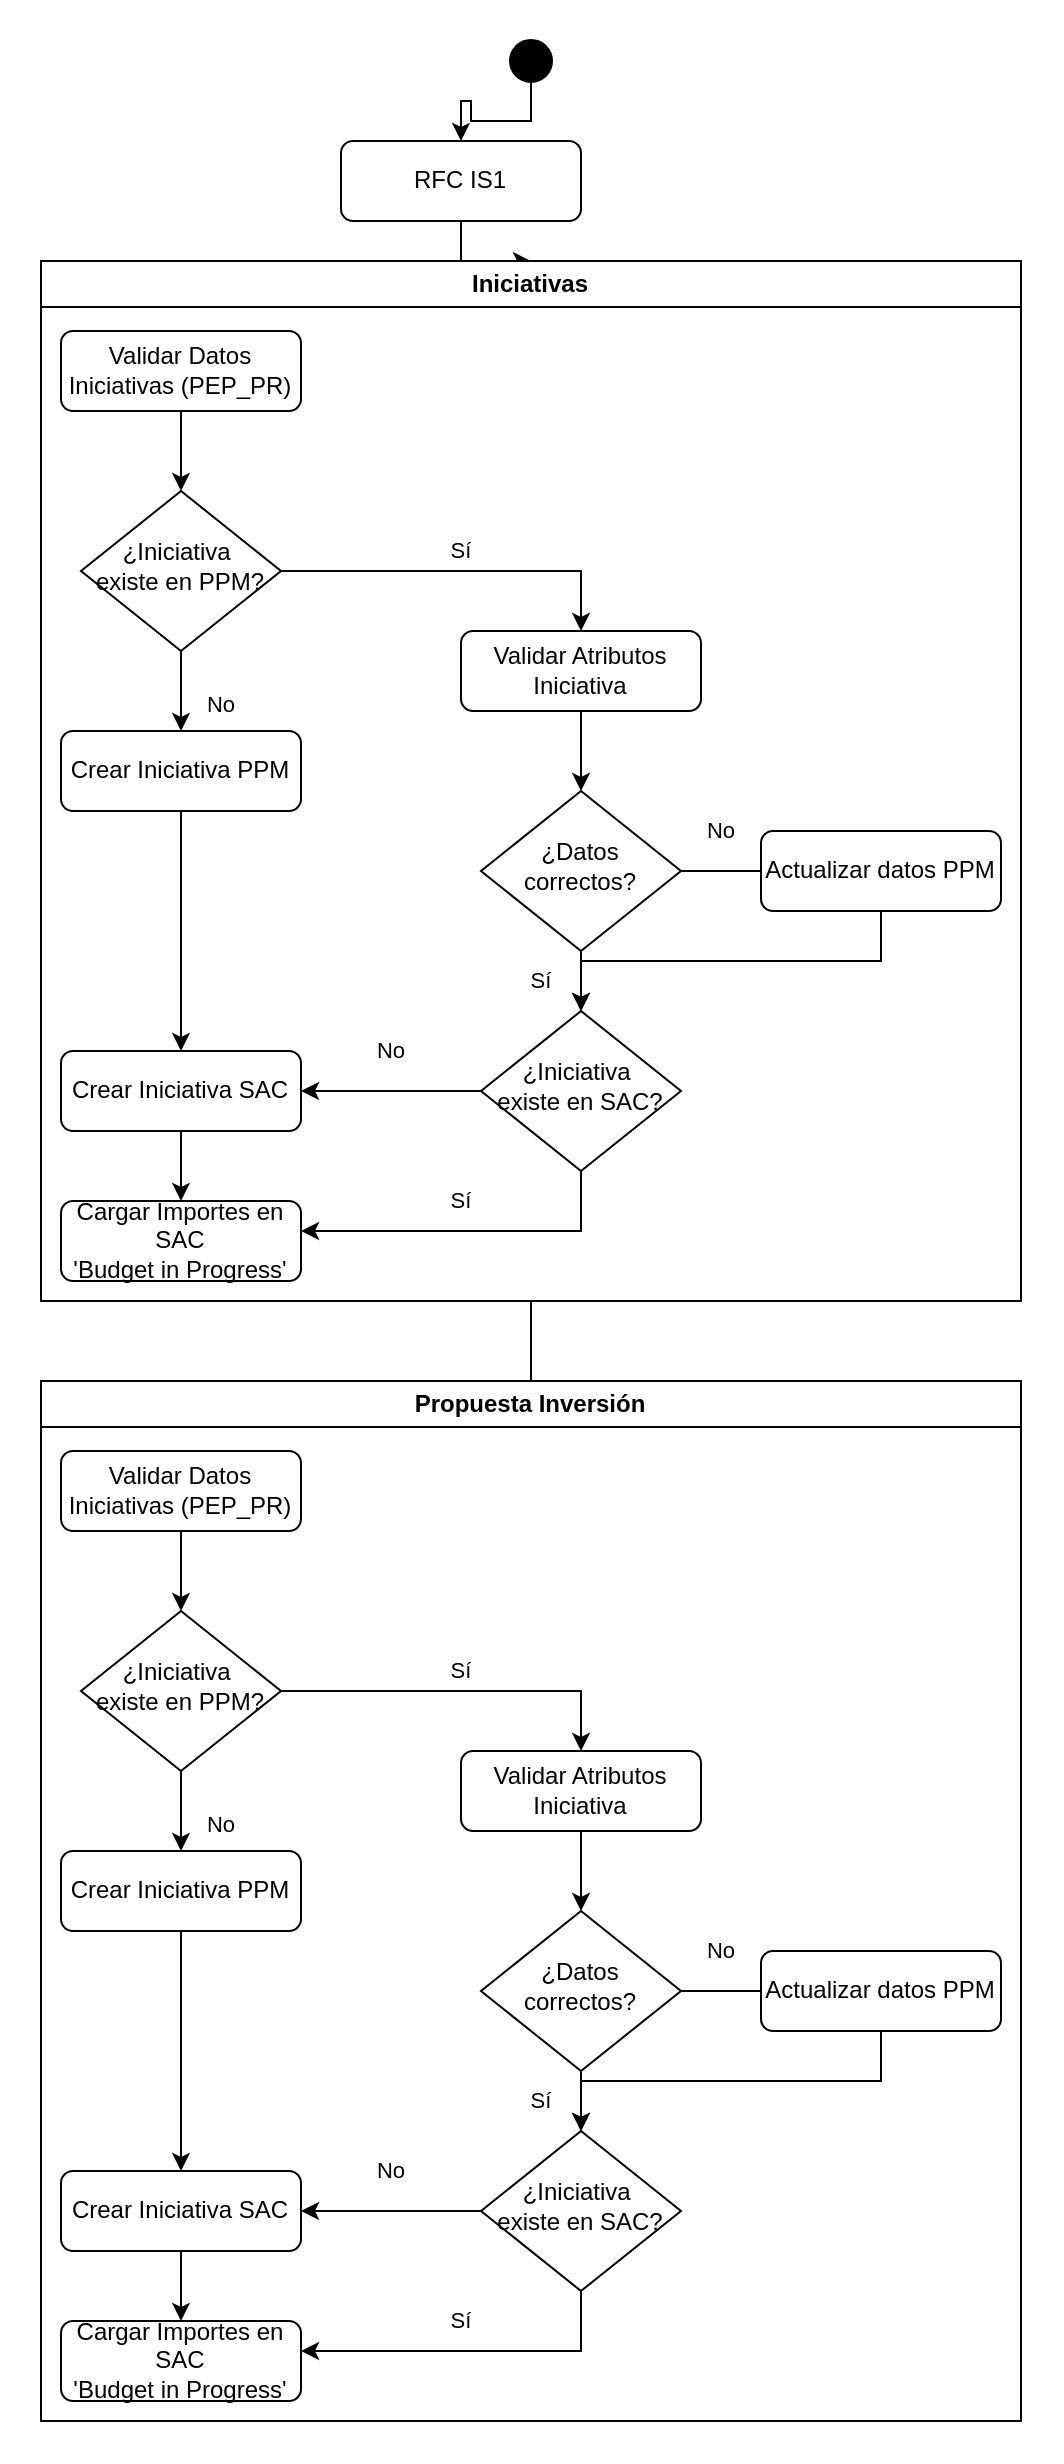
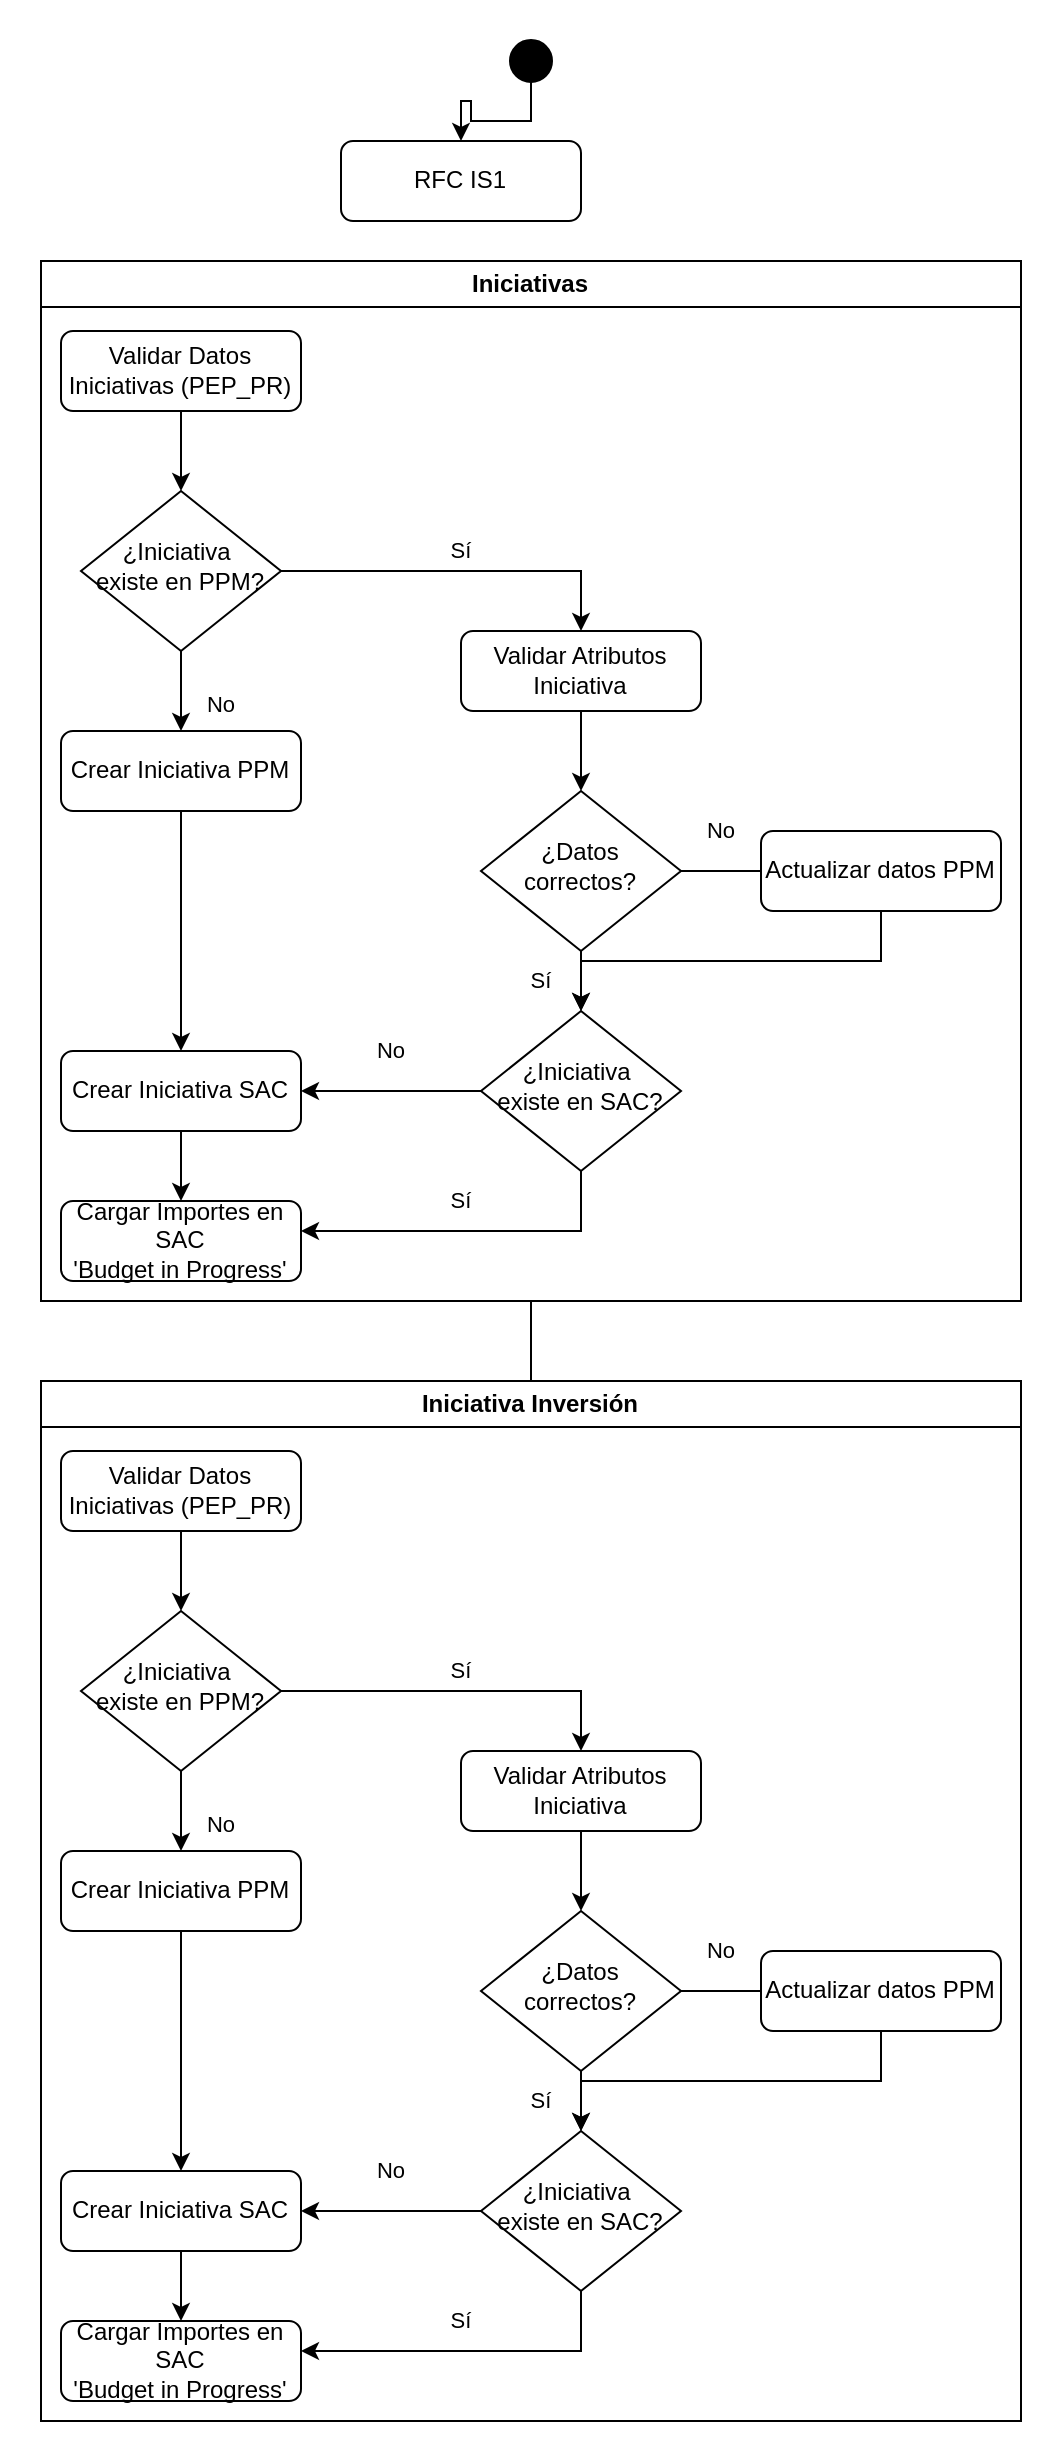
edge "RFC IS1" -> "Iniciativas": removed
node "Propuesta Inversión": label "Propuesta Inversión" -> "Iniciativa Inversión"
